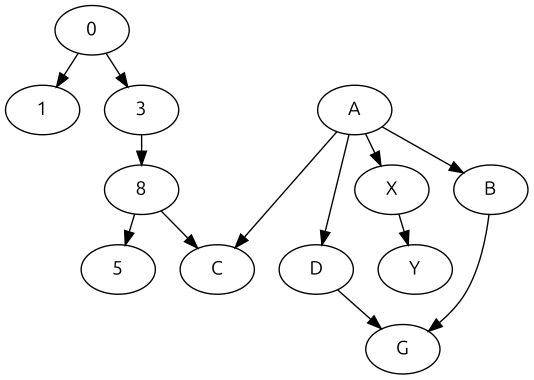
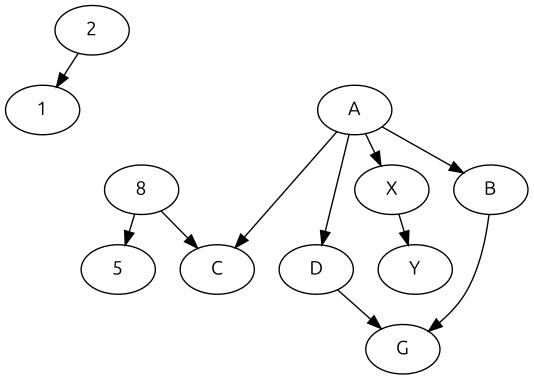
node "0": label "0" -> "2"
node "3": removed
